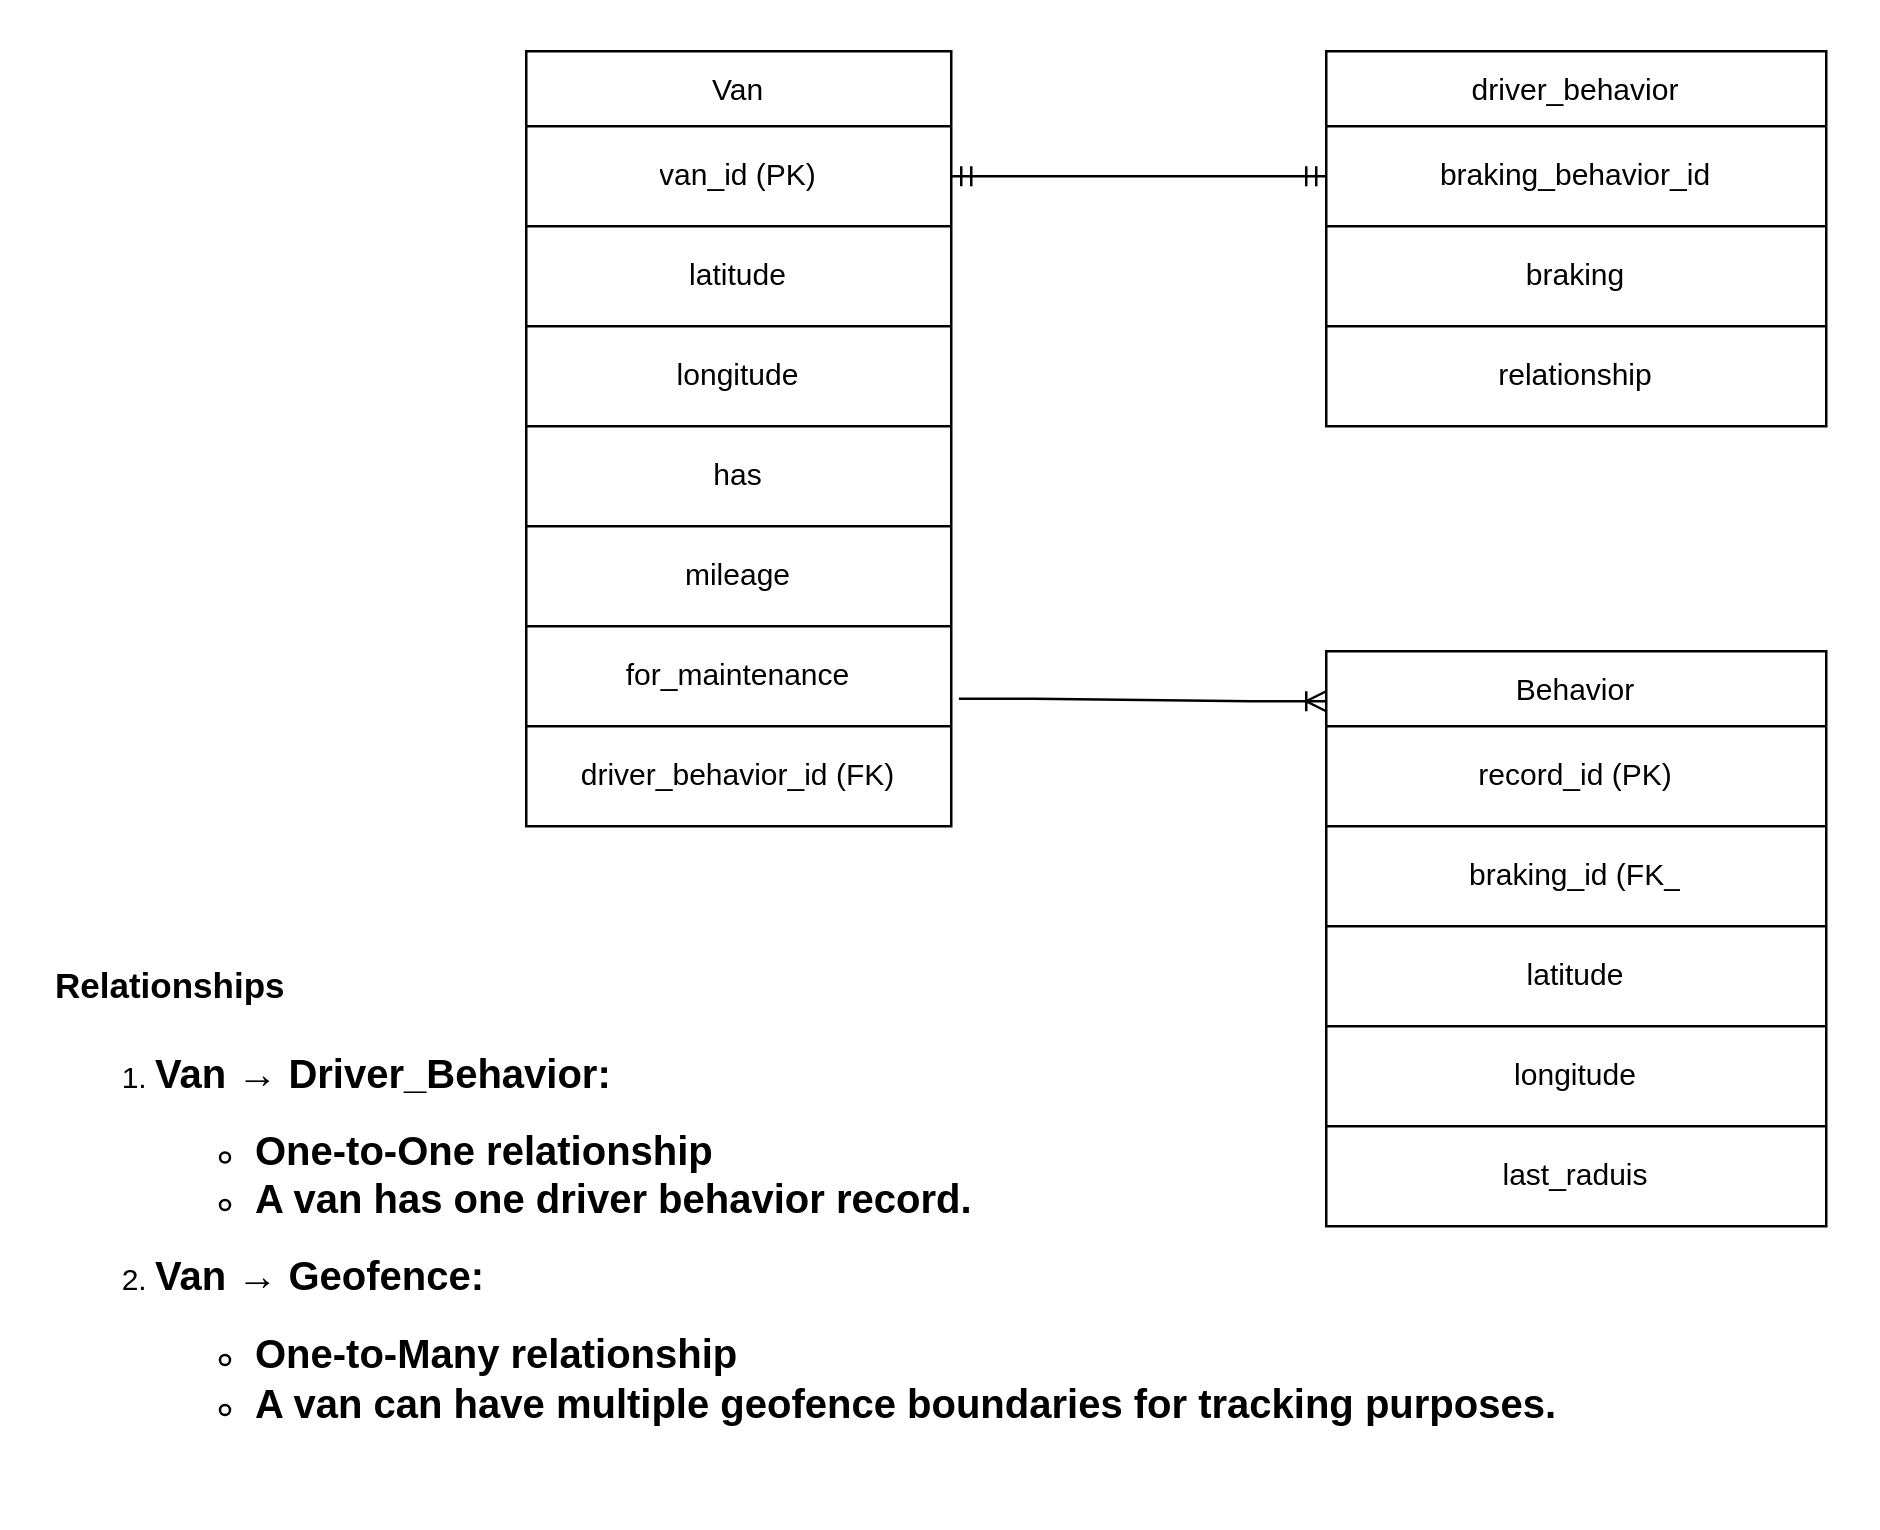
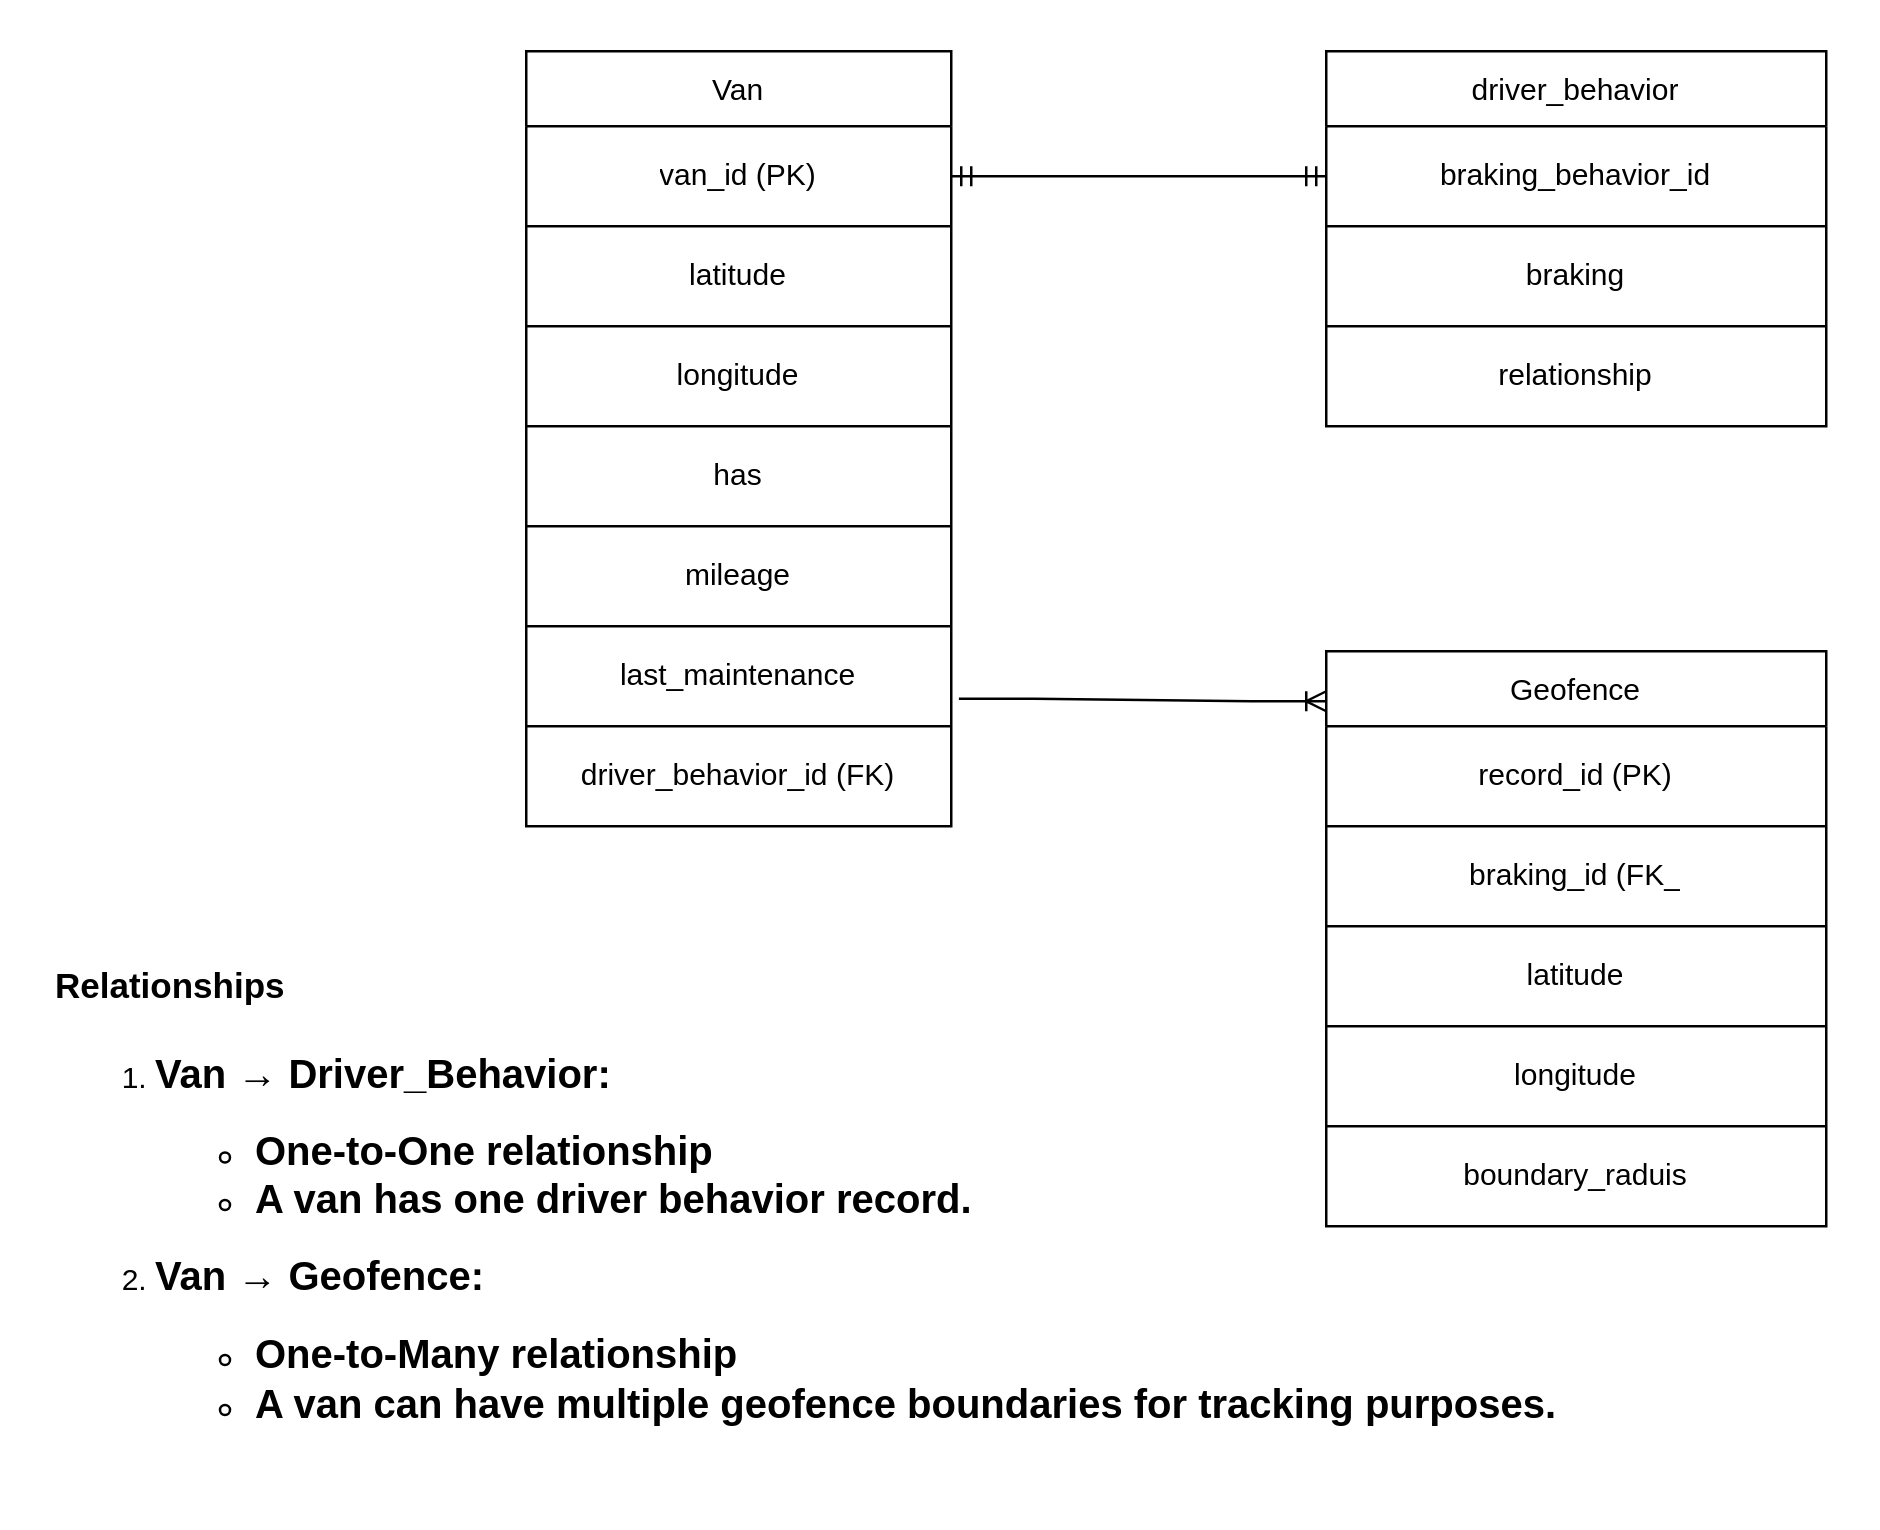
node "for_maintenance": label "for_maintenance" -> "last_maintenance"
node "Behavior": label "Behavior" -> "Geofence"
node "last_raduis": label "last_raduis" -> "boundary_raduis"
